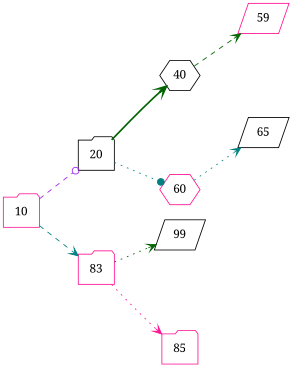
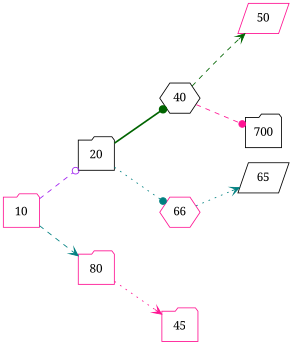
node "59": label "59" -> "50"
edge "20" -> "40": arrowhead vee -> dot
node "700": added
node "60": label "60" -> "66"
node "99": removed
node "83": label "83" -> "80"
node "85": label "85" -> "45"
